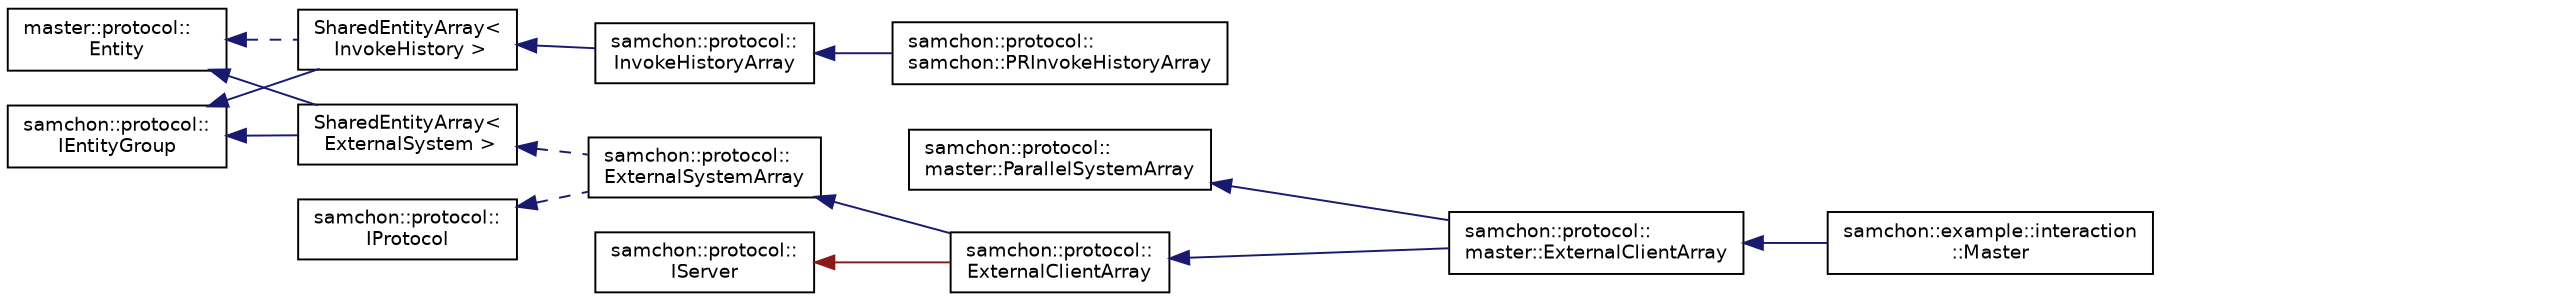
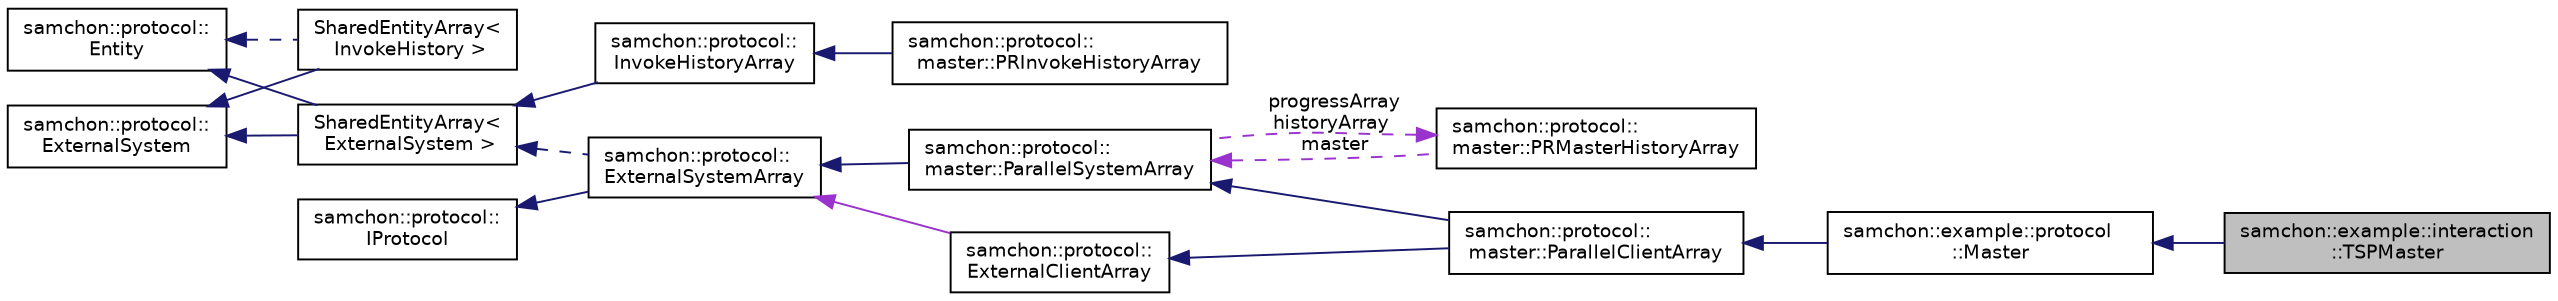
node "master::protocol:: Entity": label "master::protocol:: Entity" -> "samchon::protocol:: Entity"
edge "samchon::protocol:: InvokeHistoryArray" -> "SharedEntityArray< InvokeHistory >": now "samchon::protocol:: InvokeHistoryArray" -> "SharedEntityArray< ExternalSystem >"
node "samchon::protocol:: samchon::PRInvokeHistoryArray": label "samchon::protocol:: samchon::PRInvokeHistoryArray" -> "samchon::protocol:: master::PRInvokeHistoryArray"
node "samchon::protocol:: IEntityGroup": label "samchon::protocol:: IEntityGroup" -> "samchon::protocol:: ExternalSystem"
node "samchon::protocol:: master::PRMasterHistoryArray": added
edge "samchon::protocol:: master::ParallelSystemArray" -> "samchon::protocol:: ExternalSystemArray": added
edge "samchon::protocol:: ExternalSystemArray" -> "samchon::protocol:: IProtocol": style dashed -> solid
edge "samchon::protocol:: ExternalClientArray" -> "samchon::protocol:: ExternalSystemArray": color midnightblue -> darkorchid3
node "samchon::protocol:: master::ExternalClientArray": label "samchon::protocol:: master::ExternalClientArray" -> "samchon::protocol:: master::ParallelClientArray"
node "samchon::example::interaction ::Master": label "samchon::example::interaction ::Master" -> "samchon::example::protocol ::Master"
node "samchon::example::interaction ::TSPMaster": added
node "samchon::protocol:: IServer": removed
